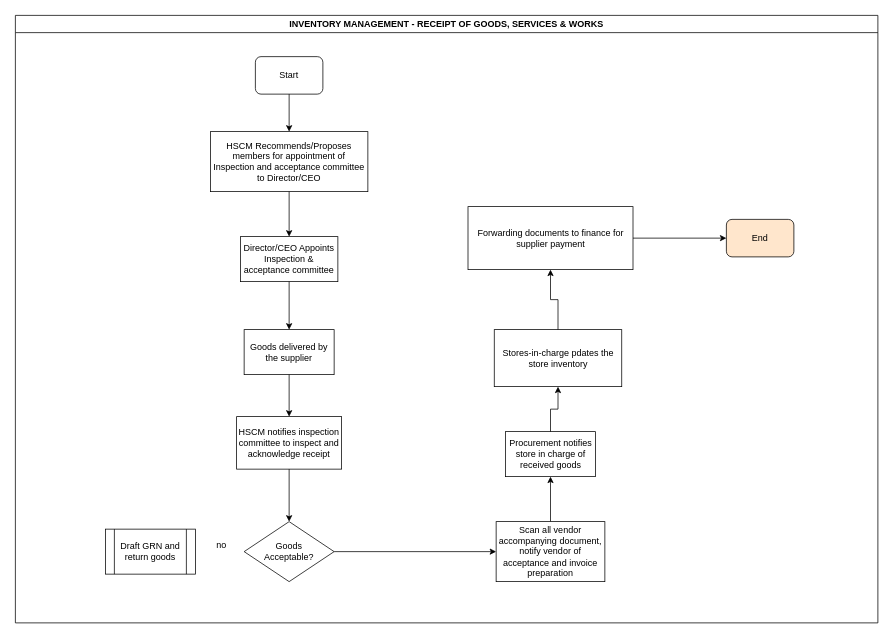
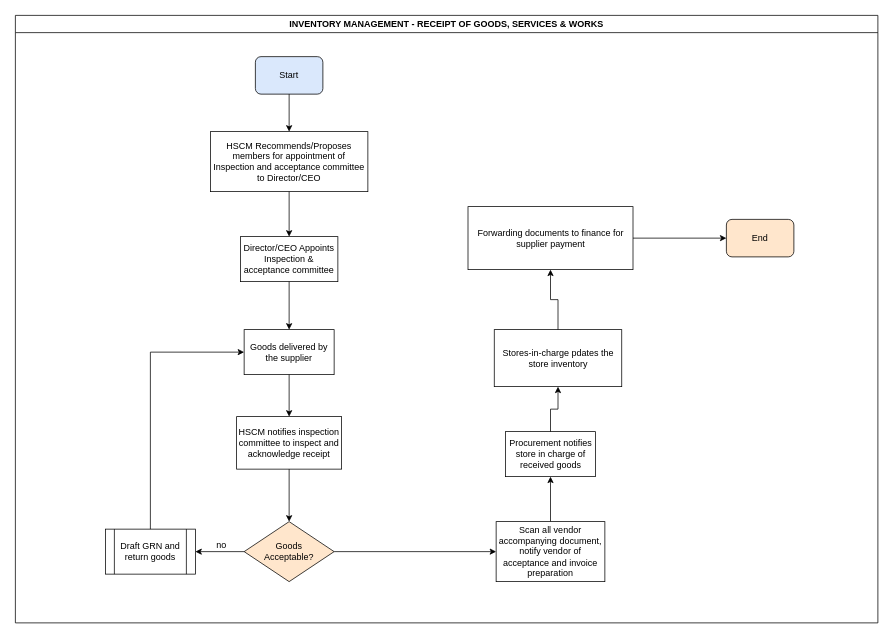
node "Start": fillcolor #ffffff -> #dae8fc
edge "Draft GRN and return goods" -> "Goods delivered by the supplier": added
edge "Goods Acceptable?" -> "Draft GRN and return goods": added
node "Goods Acceptable?": fillcolor #ffffff -> #ffe6cc
